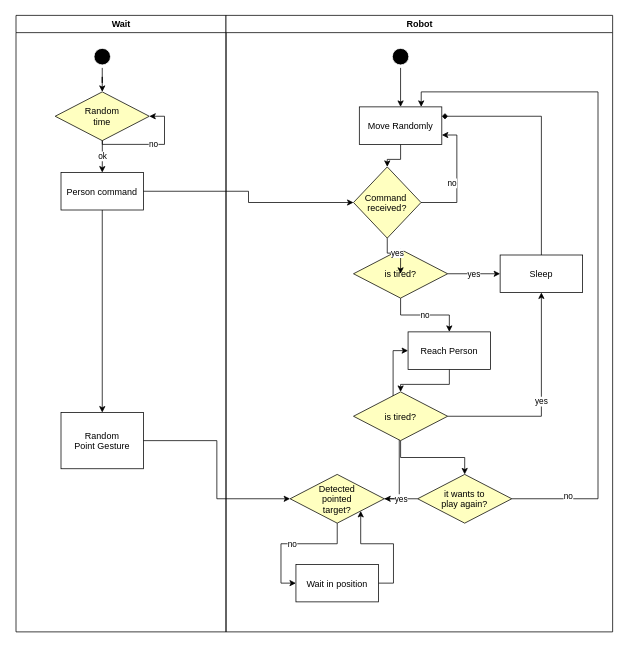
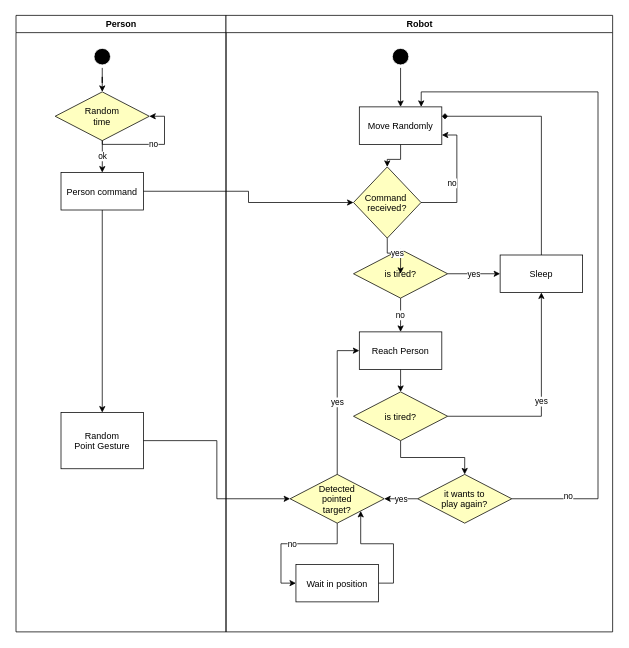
node "Wait": label "Wait" -> "Person"
node "Reach Person": moved (449, 351) -> (400, 351)
